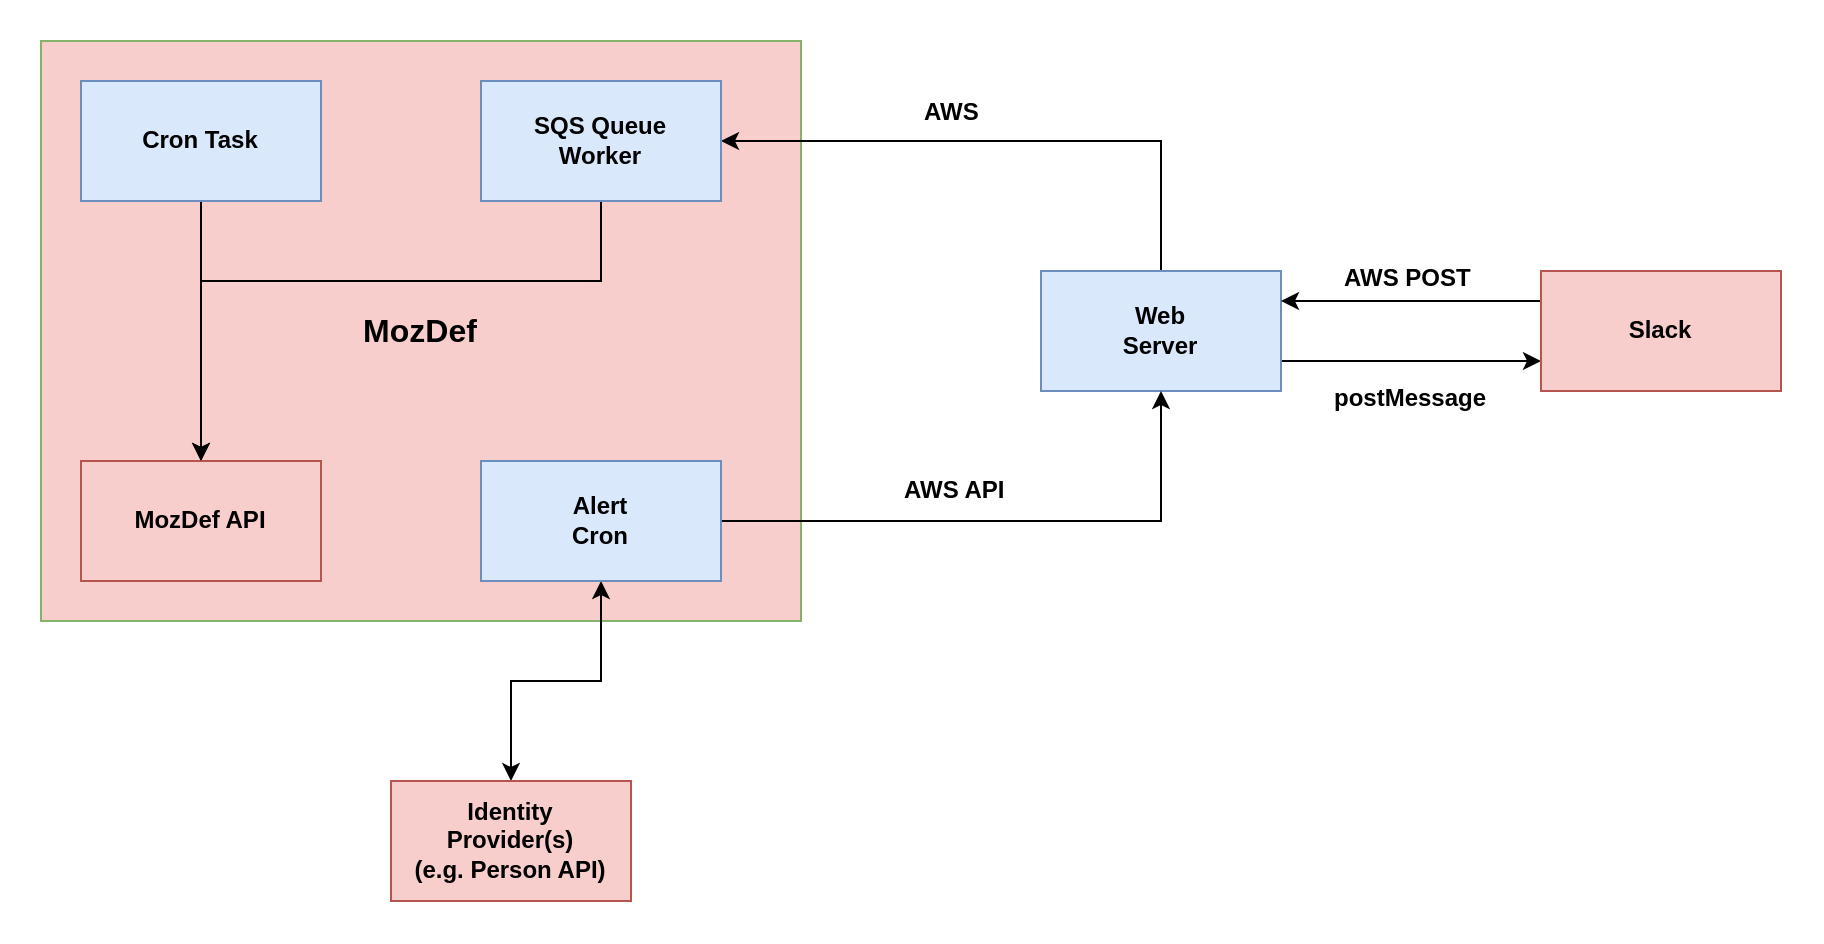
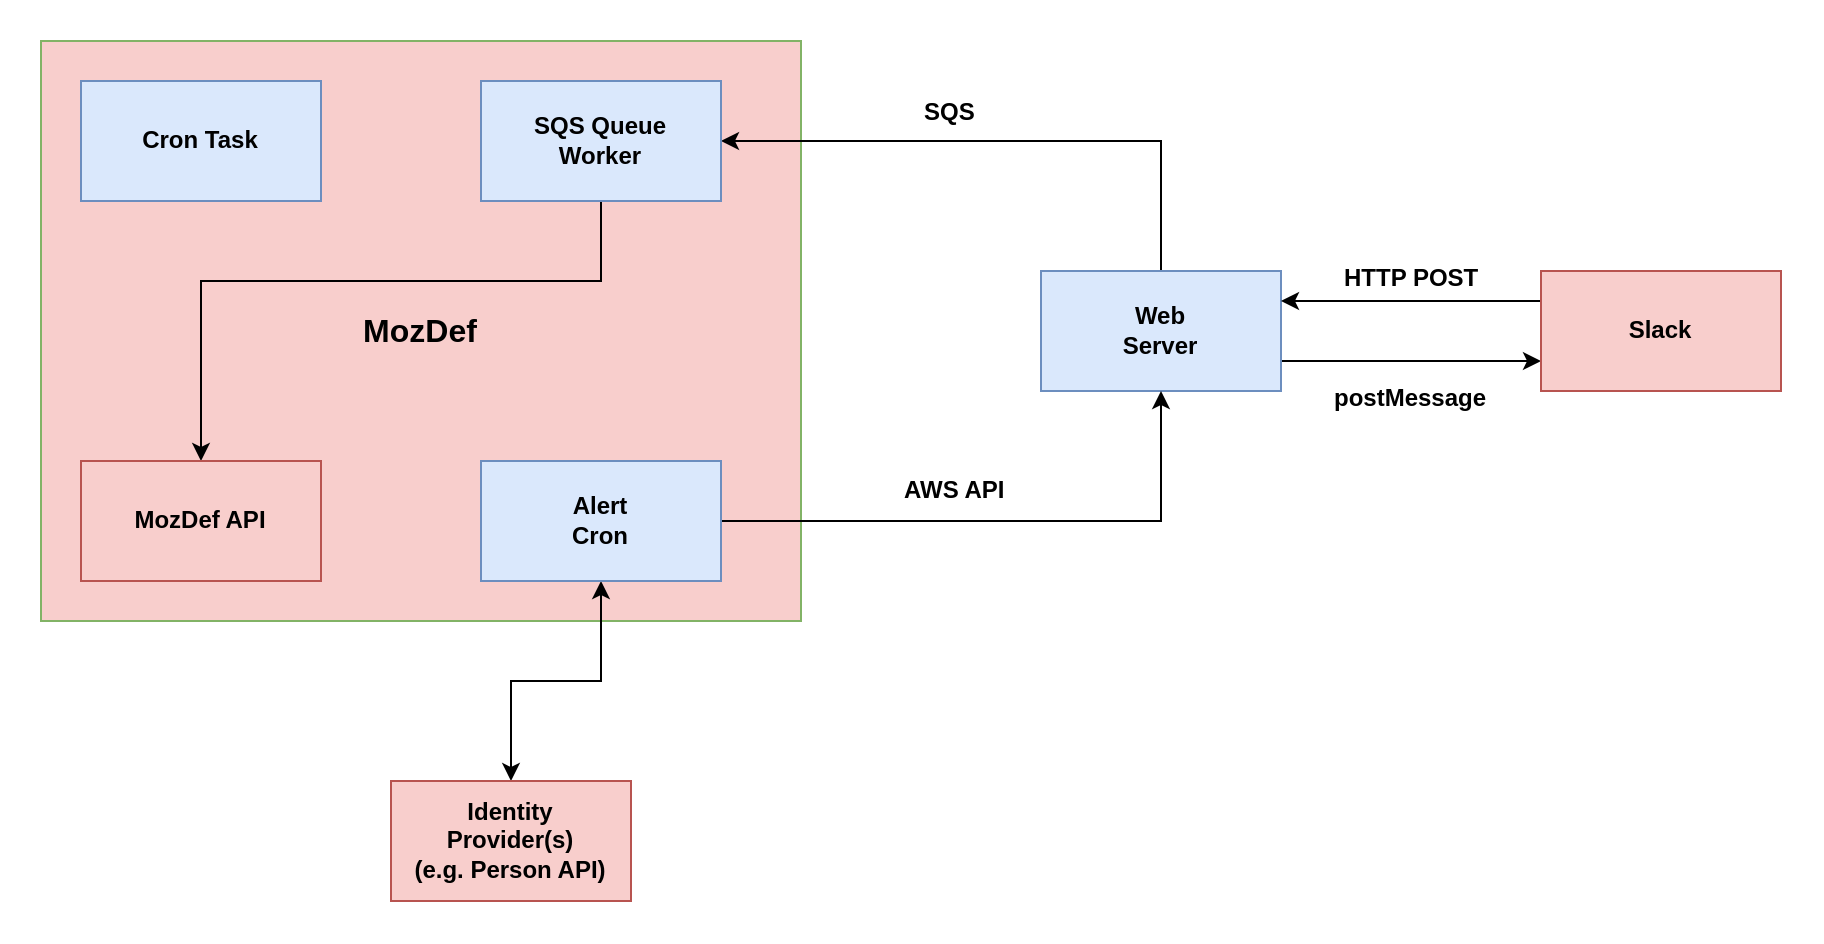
node "AWS": label "AWS" -> "SQS"
edge "Cron Task" -> "MozDef API": removed
node "AWS POST": label "AWS POST" -> "HTTP POST"
